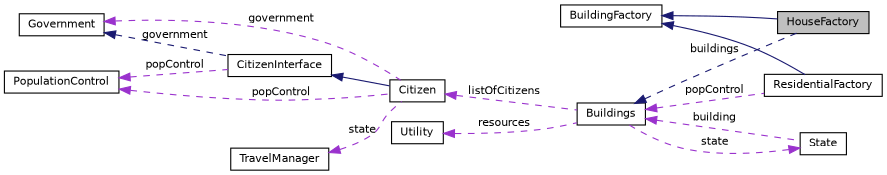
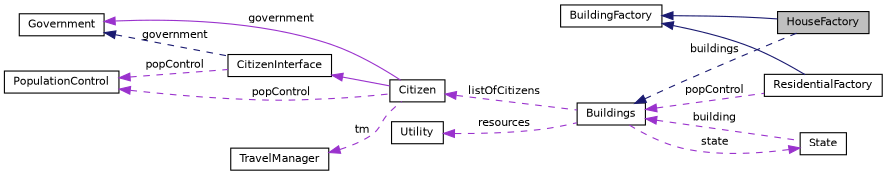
edge "Citizen" -> "Government": style dashed -> solid
edge "Citizen" -> "CitizenInterface": color midnightblue -> darkorchid3
edge "Citizen" -> "TravelManager": label " state" -> " tm"
